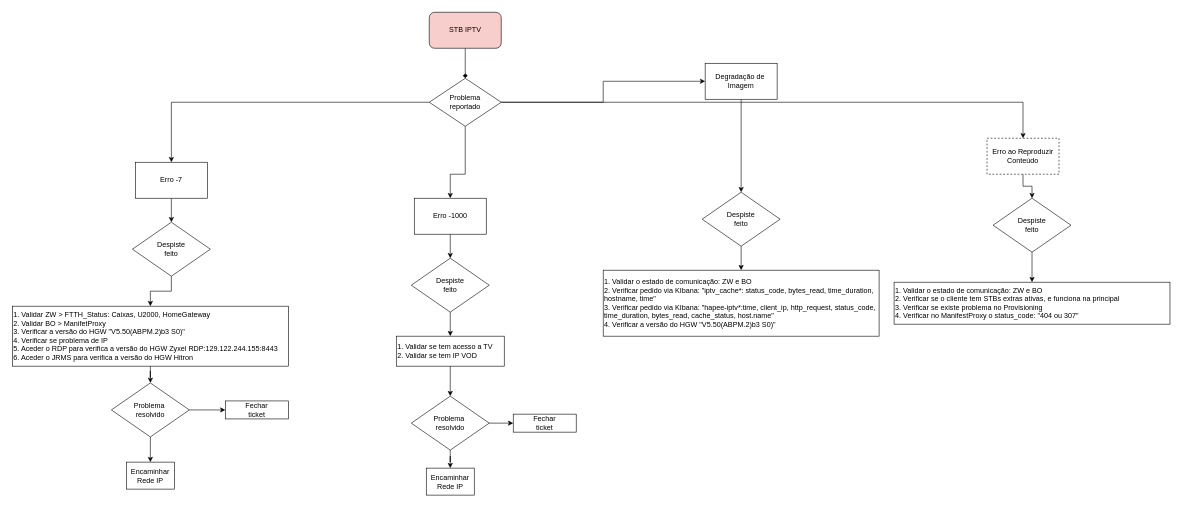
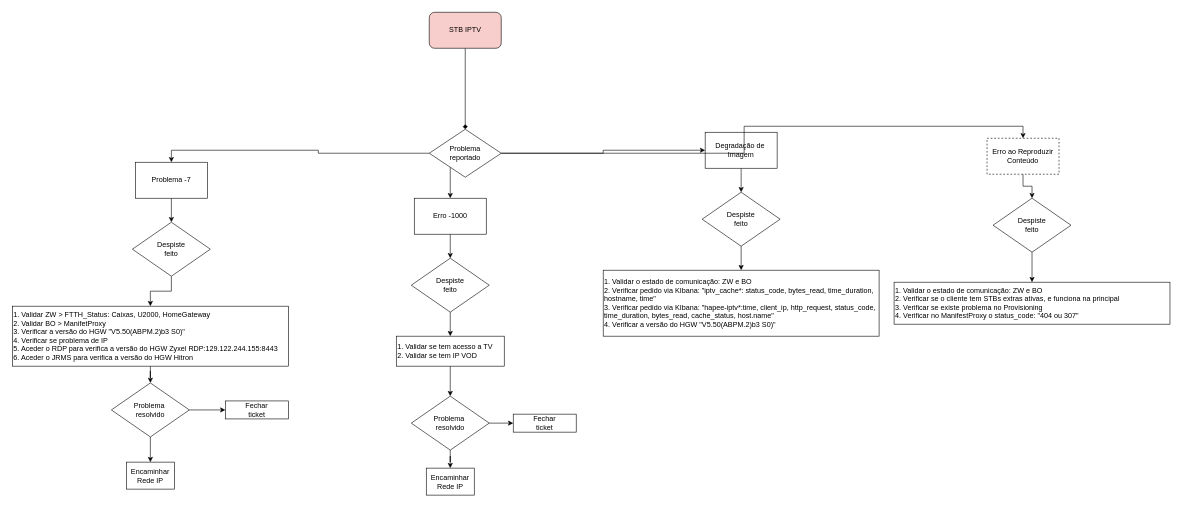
node "Degradação de Imagem": moved (741, 81) -> (741, 150)
node "Problema reportado": moved (465, 102) -> (465, 153)
node "Erro -7": label "Erro -7" -> "Problema -7"
